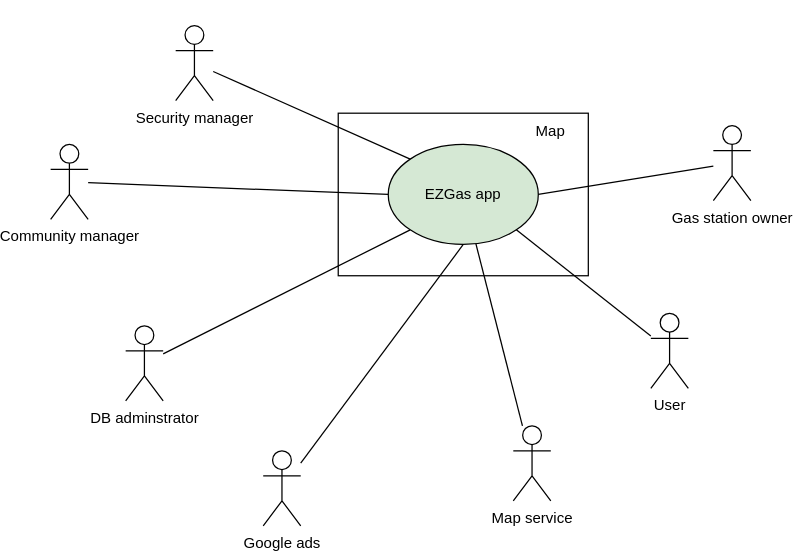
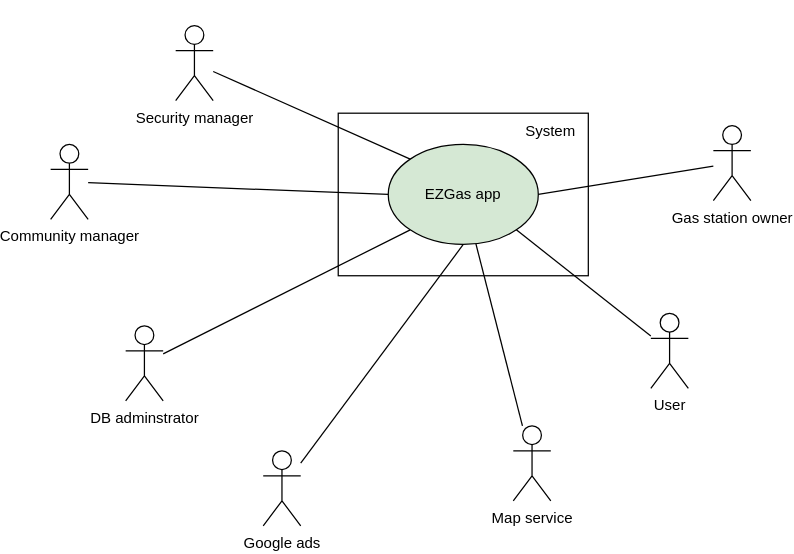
node "Map": label "Map" -> "System"
